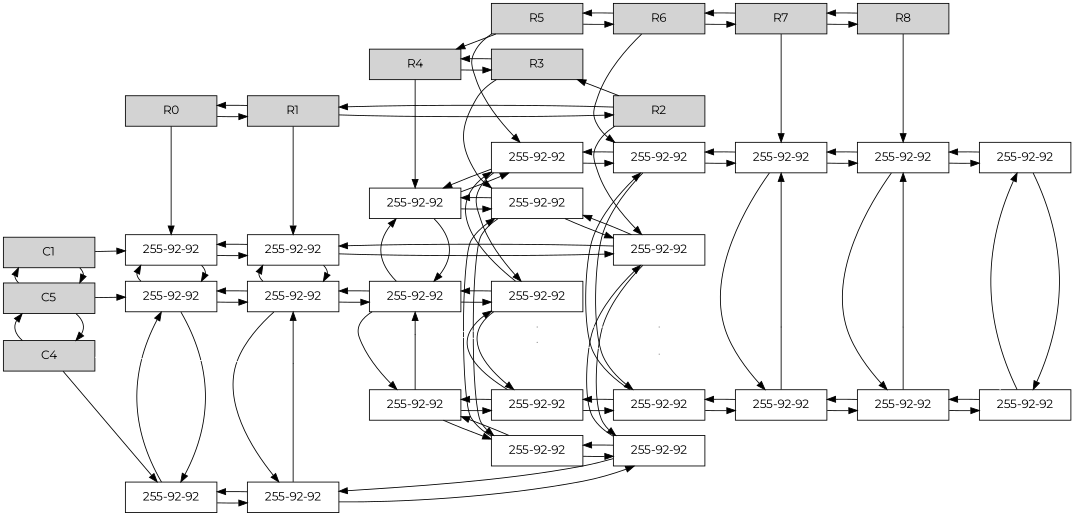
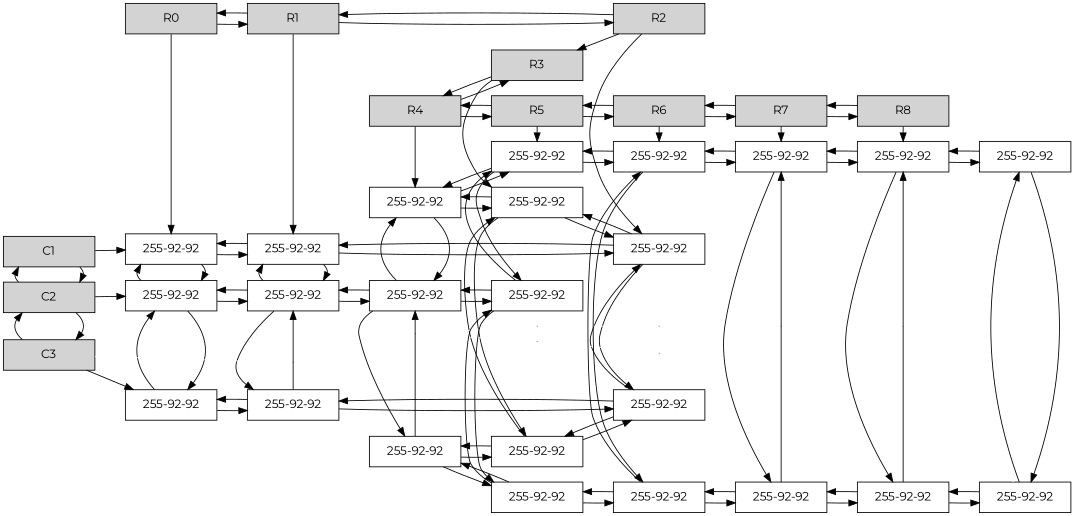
edge "R4" -> "R5": added
node "C5": label "C5" -> "C2"
node "C4": label "C4" -> "C3"
